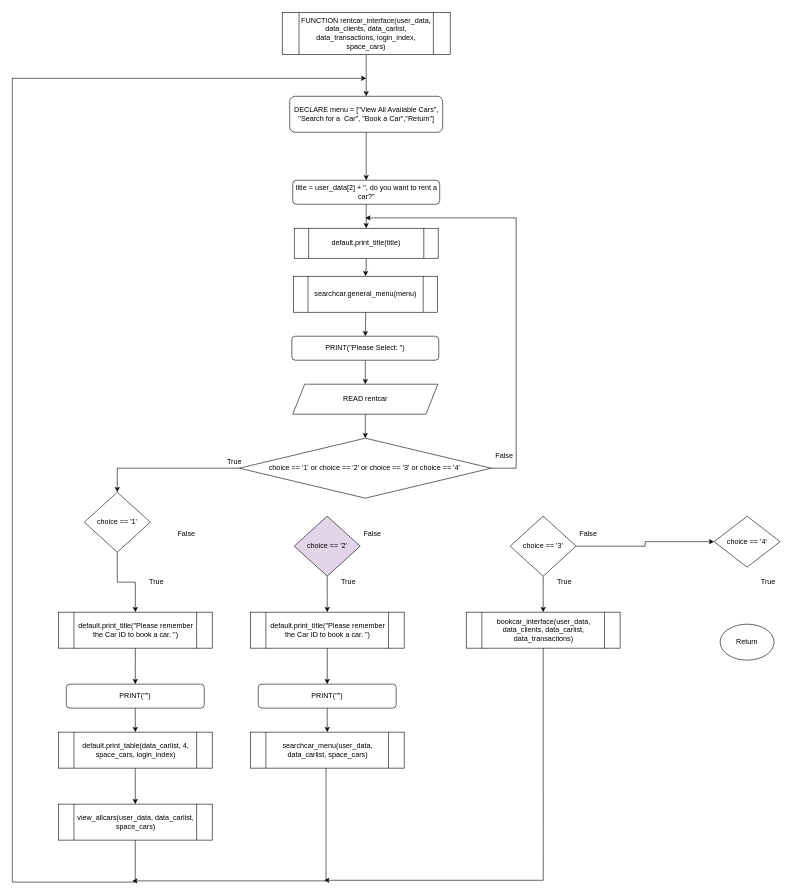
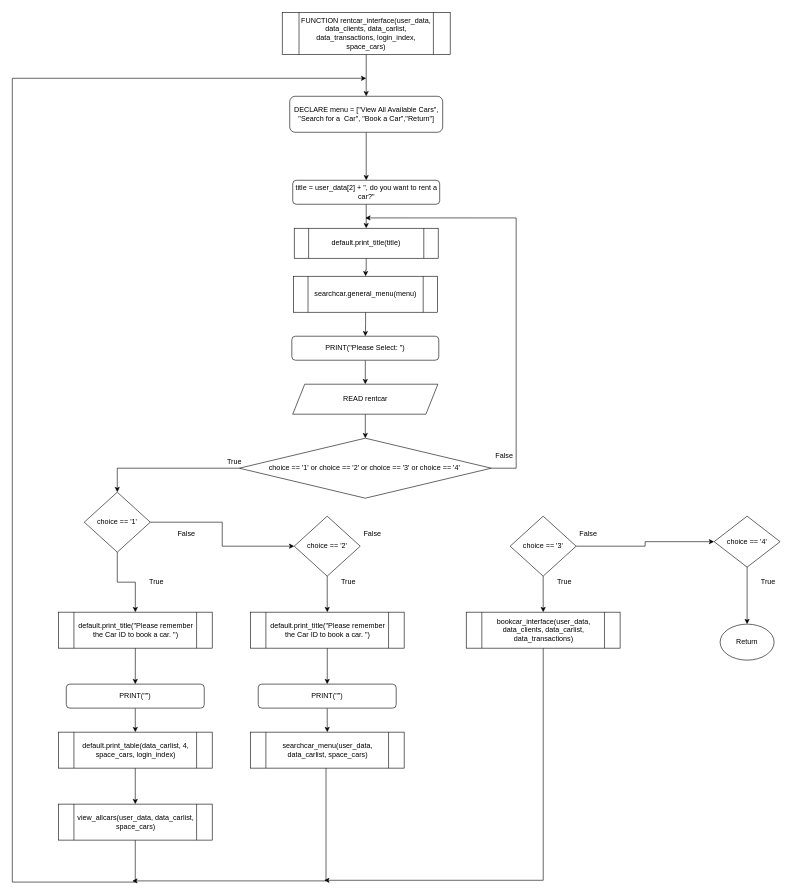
edge "choice == '1'" -> "choice == '2'": added
node "choice == '2'": fillcolor #e1d5e7 -> #ffffff
edge "choice == '4'" -> "Return": added
